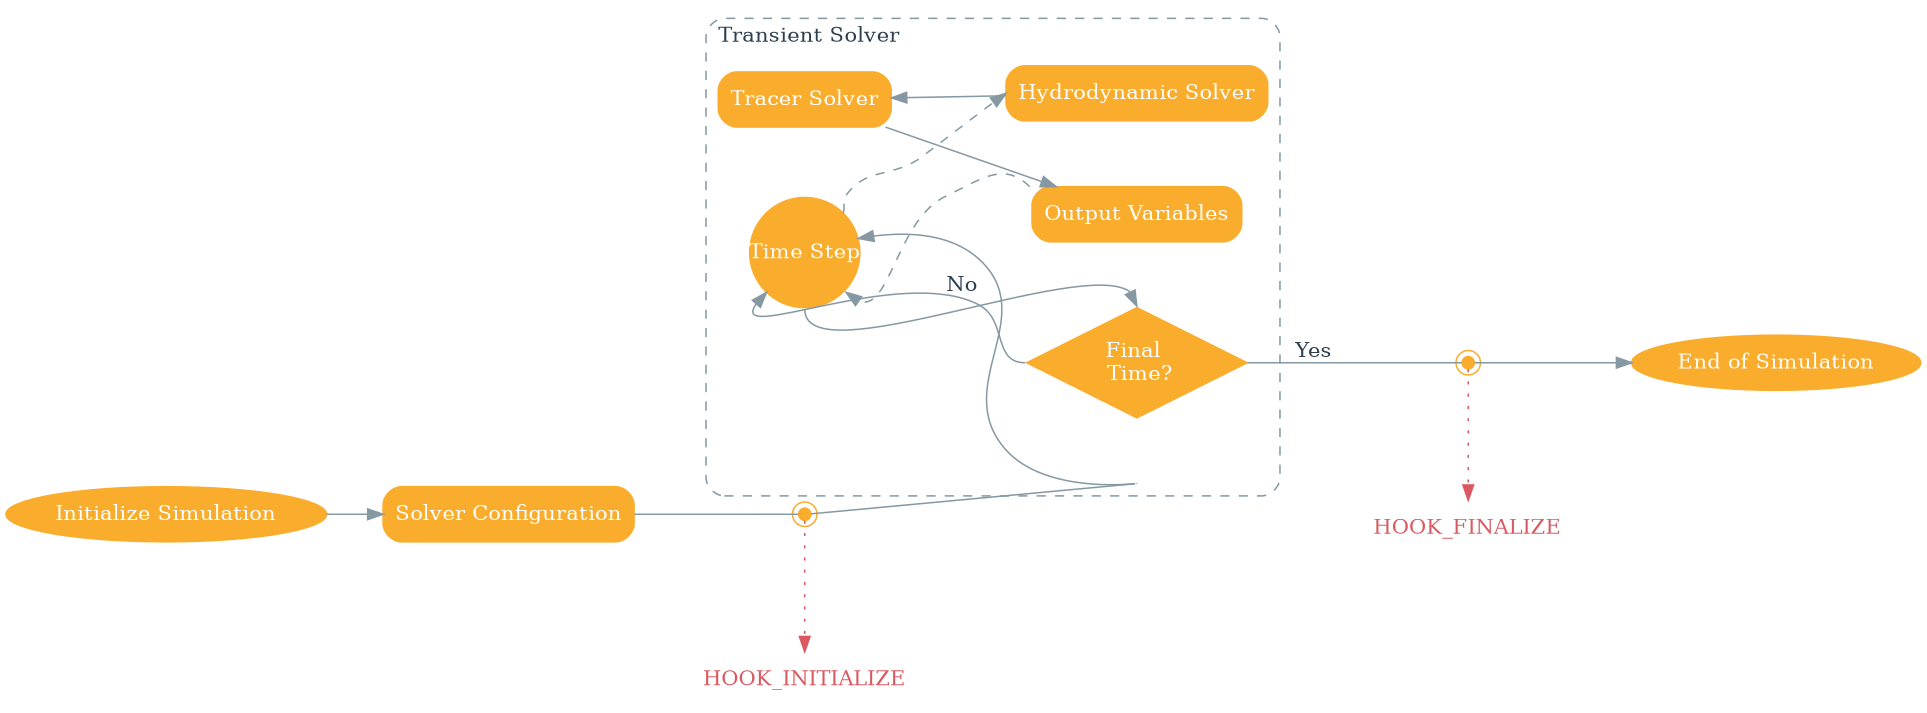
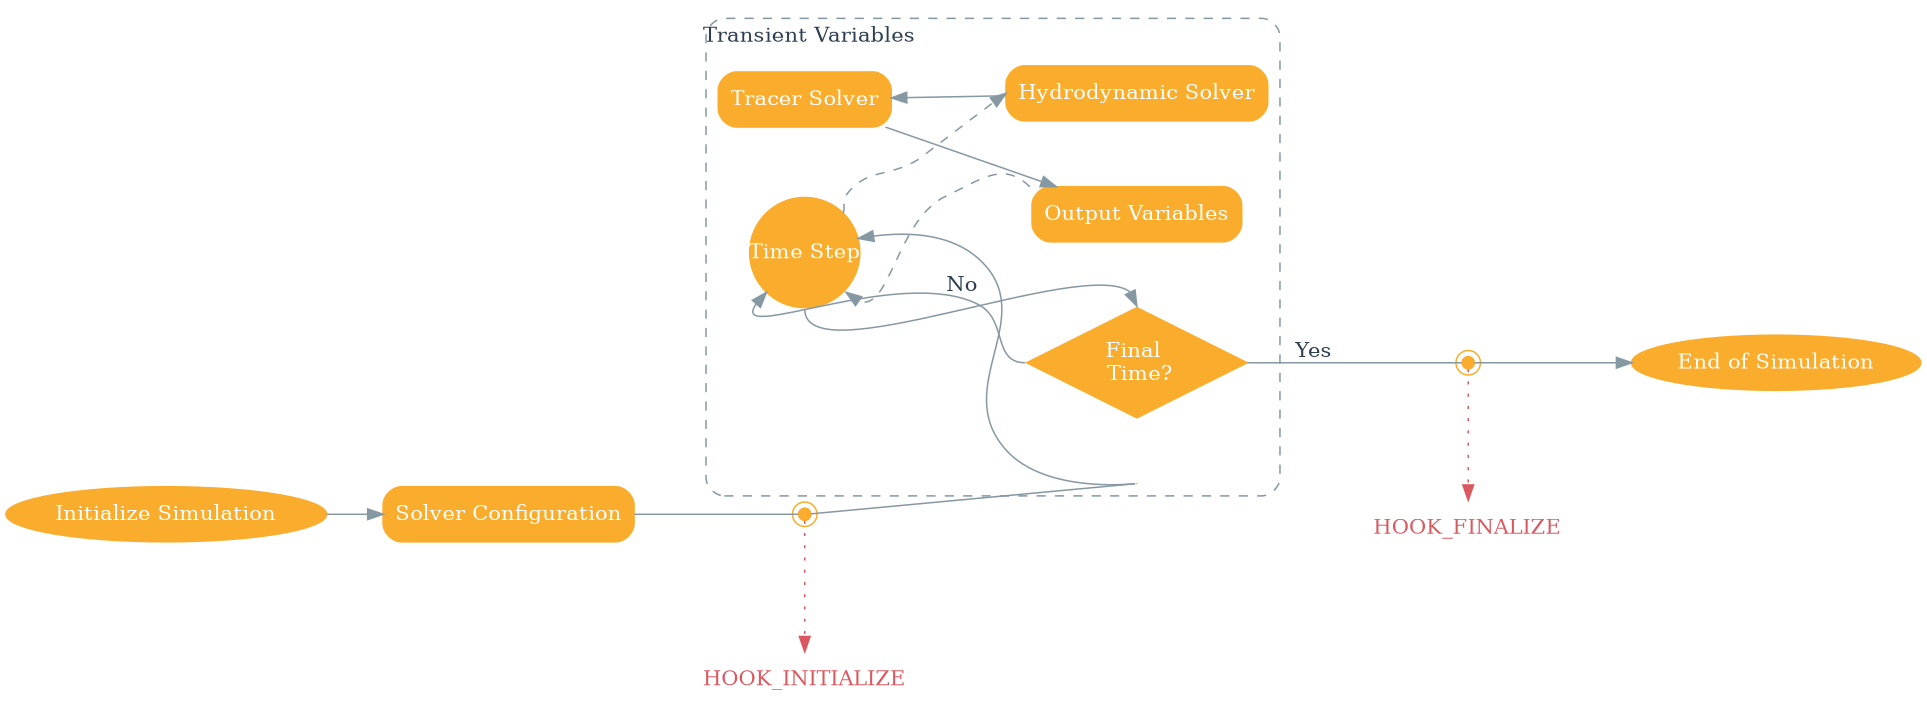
cluster "Transient Solver": label "Transient Solver" -> "Transient Variables"
